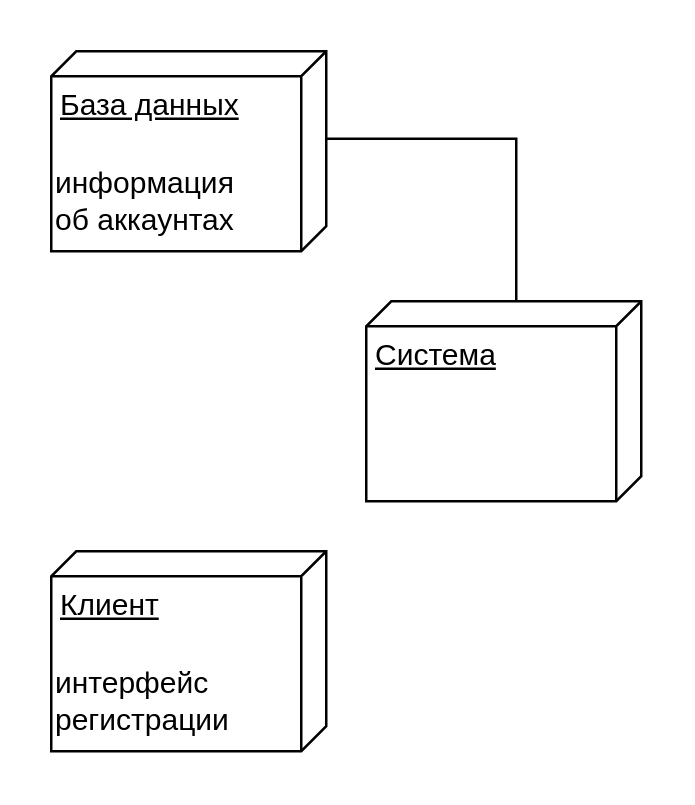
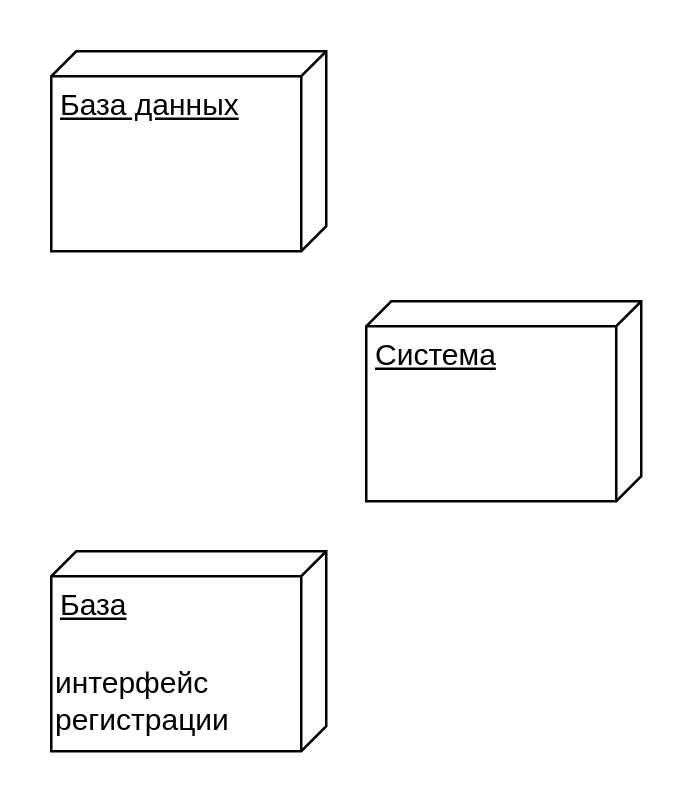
edge "База данных" -- "Система": removed
node "информация об аккаунтах": removed
node "Клиент": label "Клиент" -> "База"
